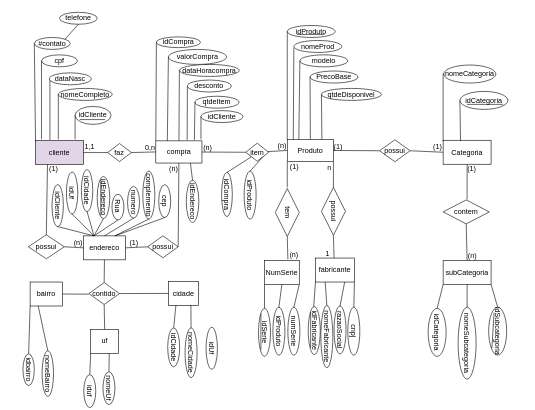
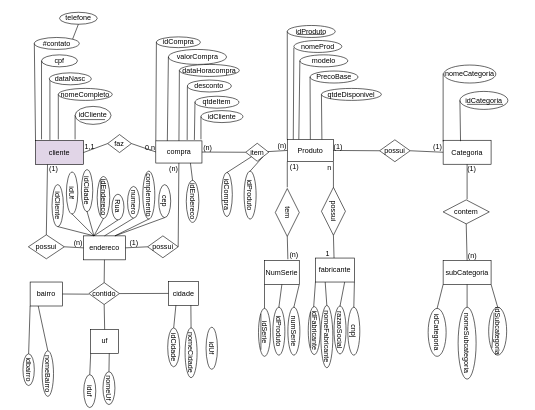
node "#contato": size 36x12 -> 45x12
node "faz": moved (119, 153) -> (119, 144)
